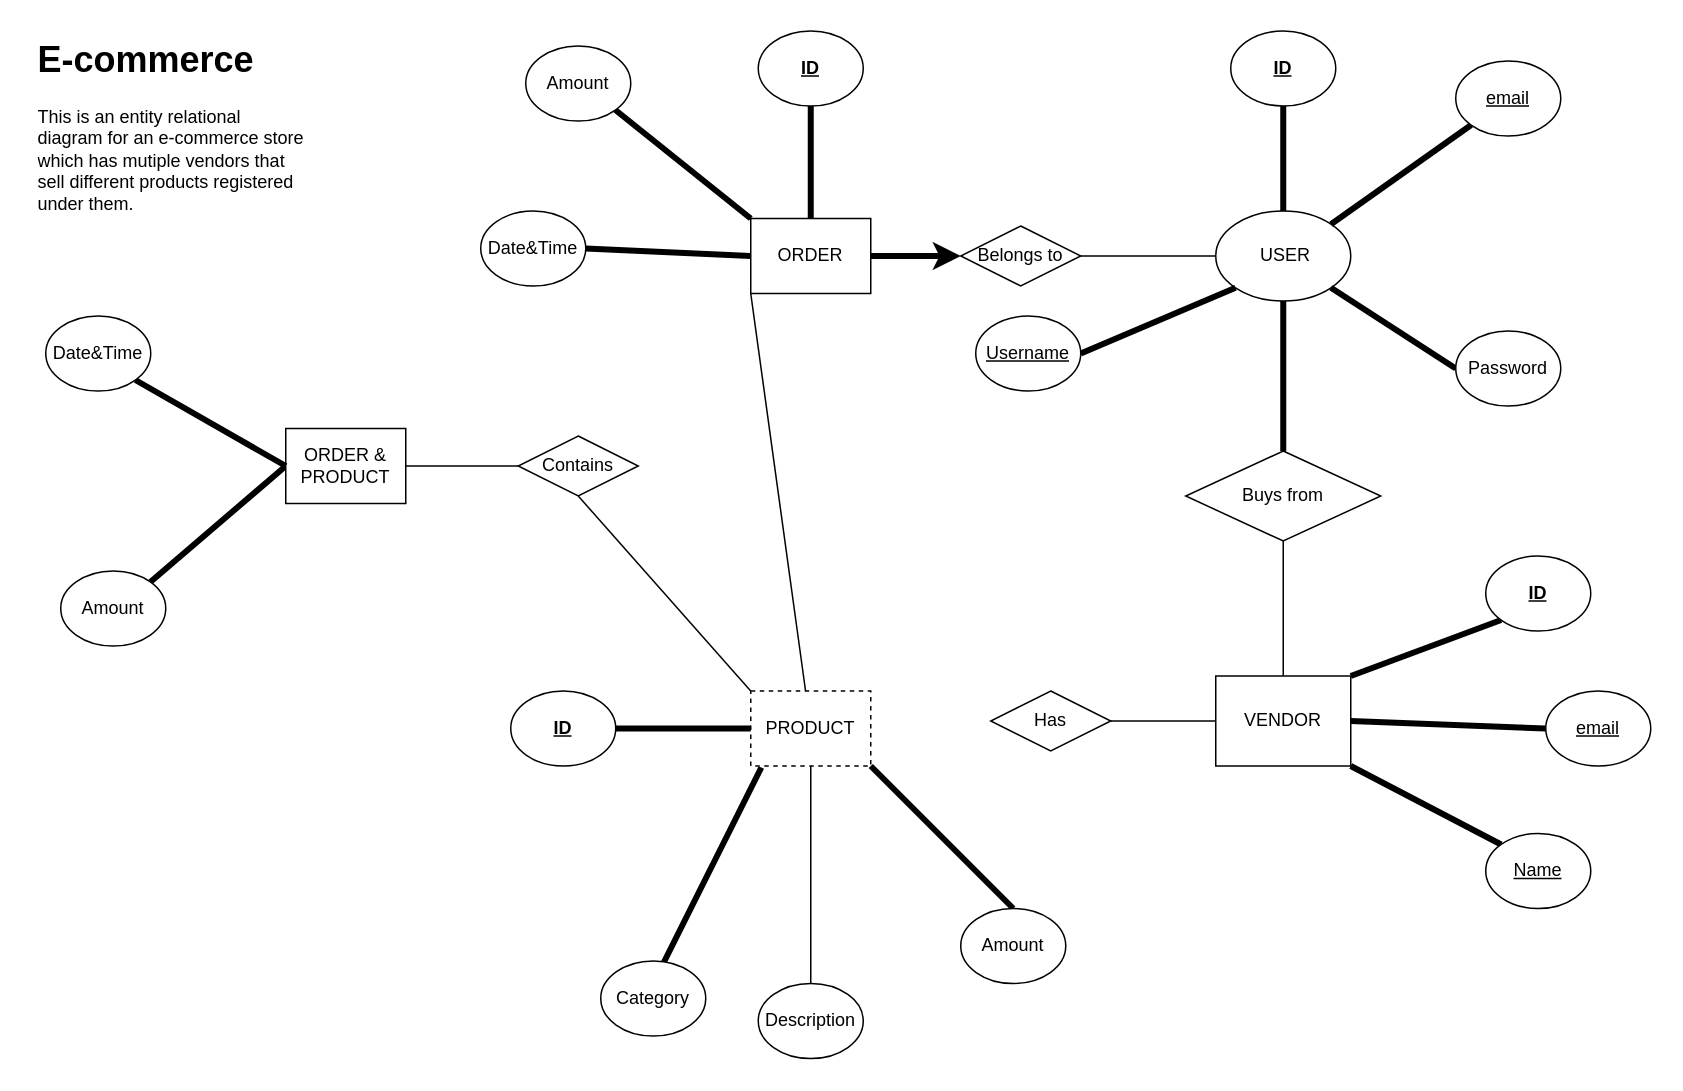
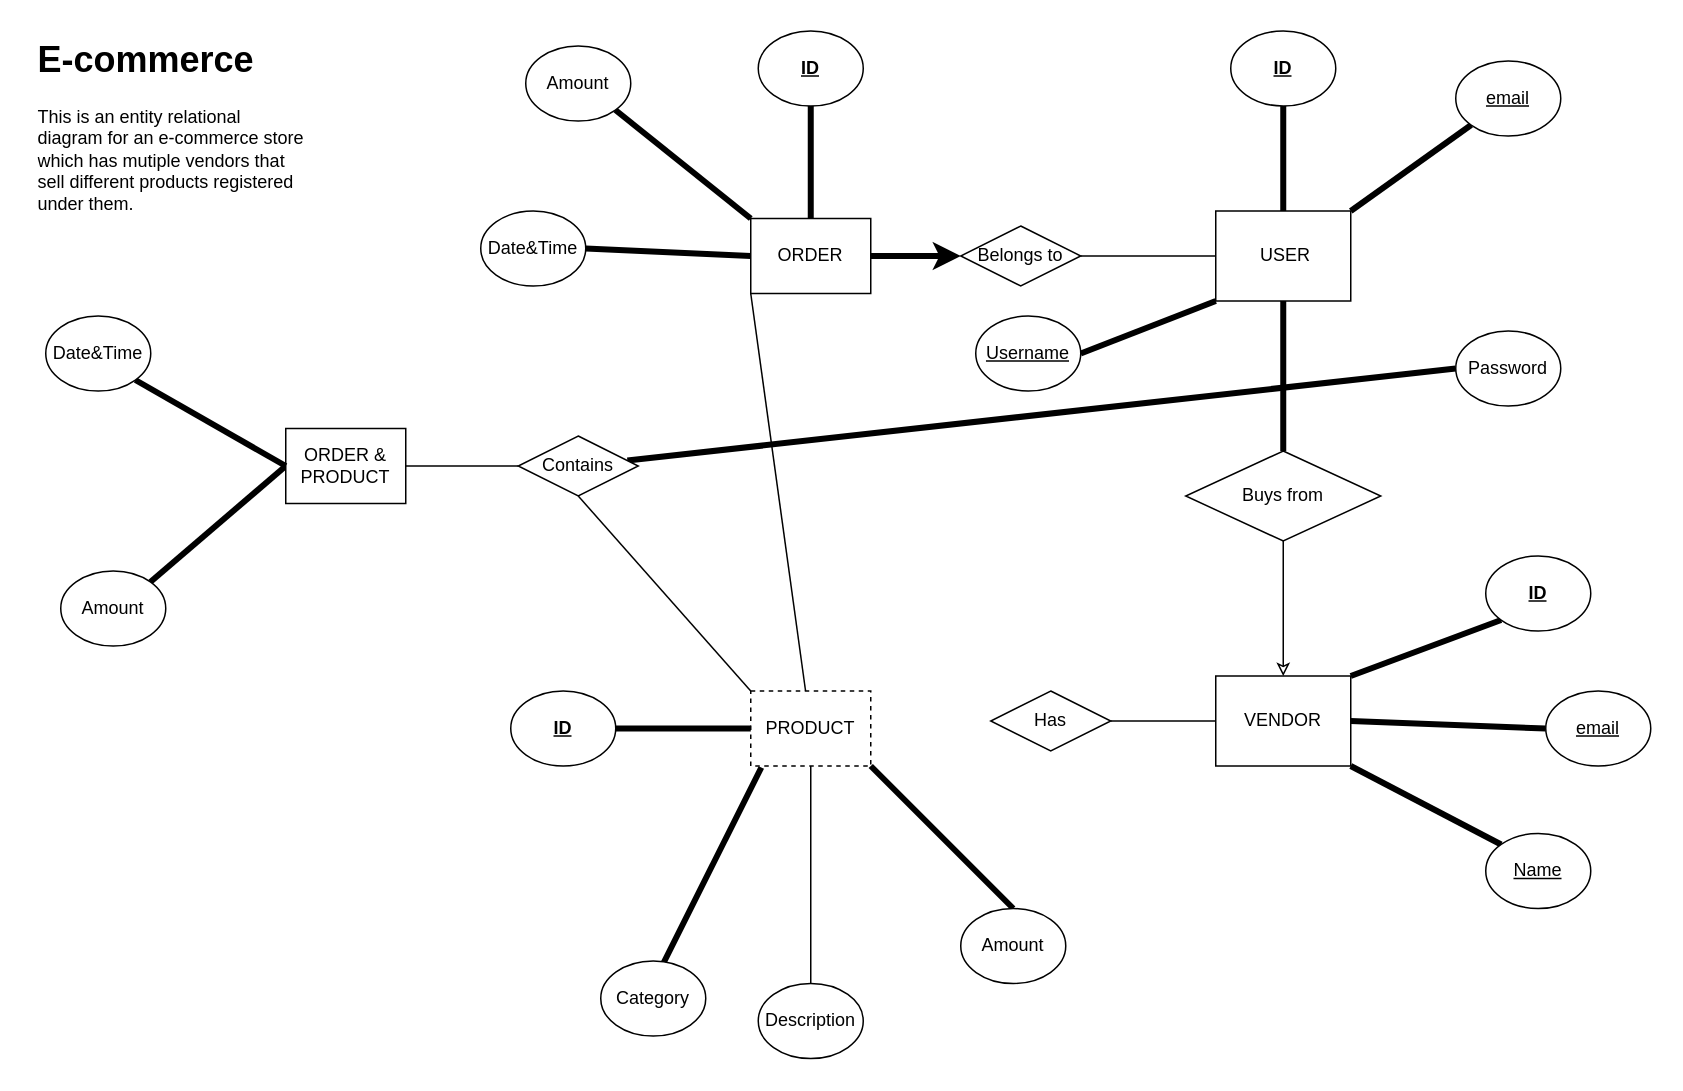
node "USER": shape ellipse -> rectangle
edge "USER" -- "Password": now "Contains" -- "Password"
edge "Buys from" -- "VENDOR": arrowhead none -> classic
